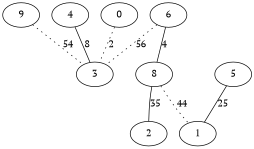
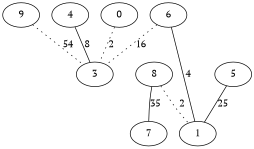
edge "6" -- "3": label "56" -> "16"
edge "6" -- "8": now "6" -- "1"
edge "8" -- "1": label "44" -> "2"
node "2": label "2" -> "7"
